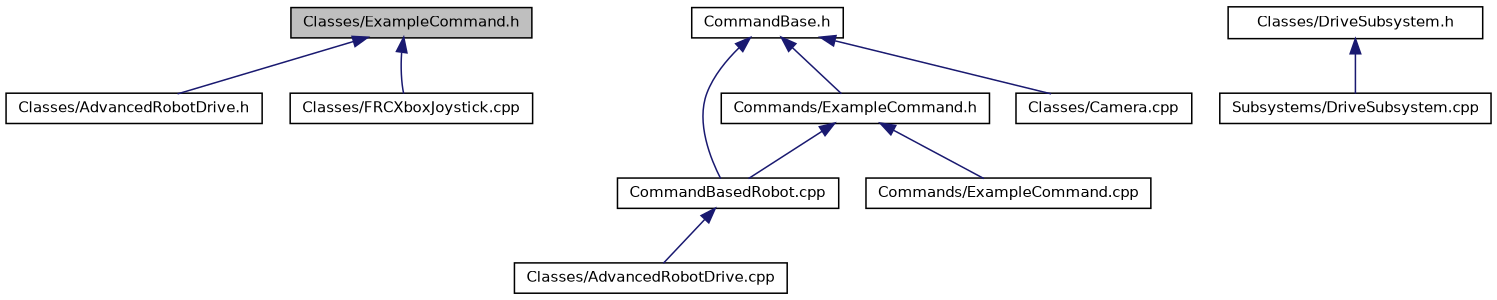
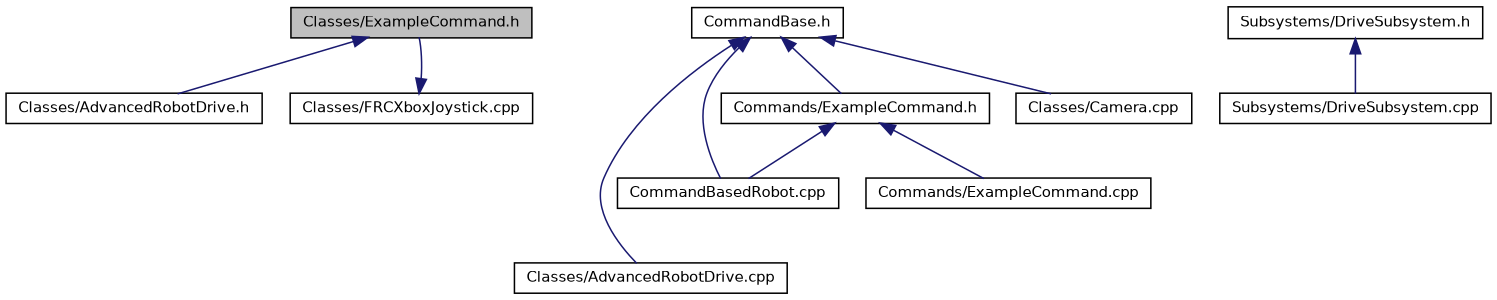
node "Classes/DriveSubsystem.h": label "Classes/DriveSubsystem.h" -> "Subsystems/DriveSubsystem.h"
edge "Classes/FRCXboxJoystick.cpp" -> "Classes/ExampleCommand.h": reversed
edge "Classes/AdvancedRobotDrive.cpp" -> "CommandBasedRobot.cpp": now "Classes/AdvancedRobotDrive.cpp" -> "CommandBase.h"
